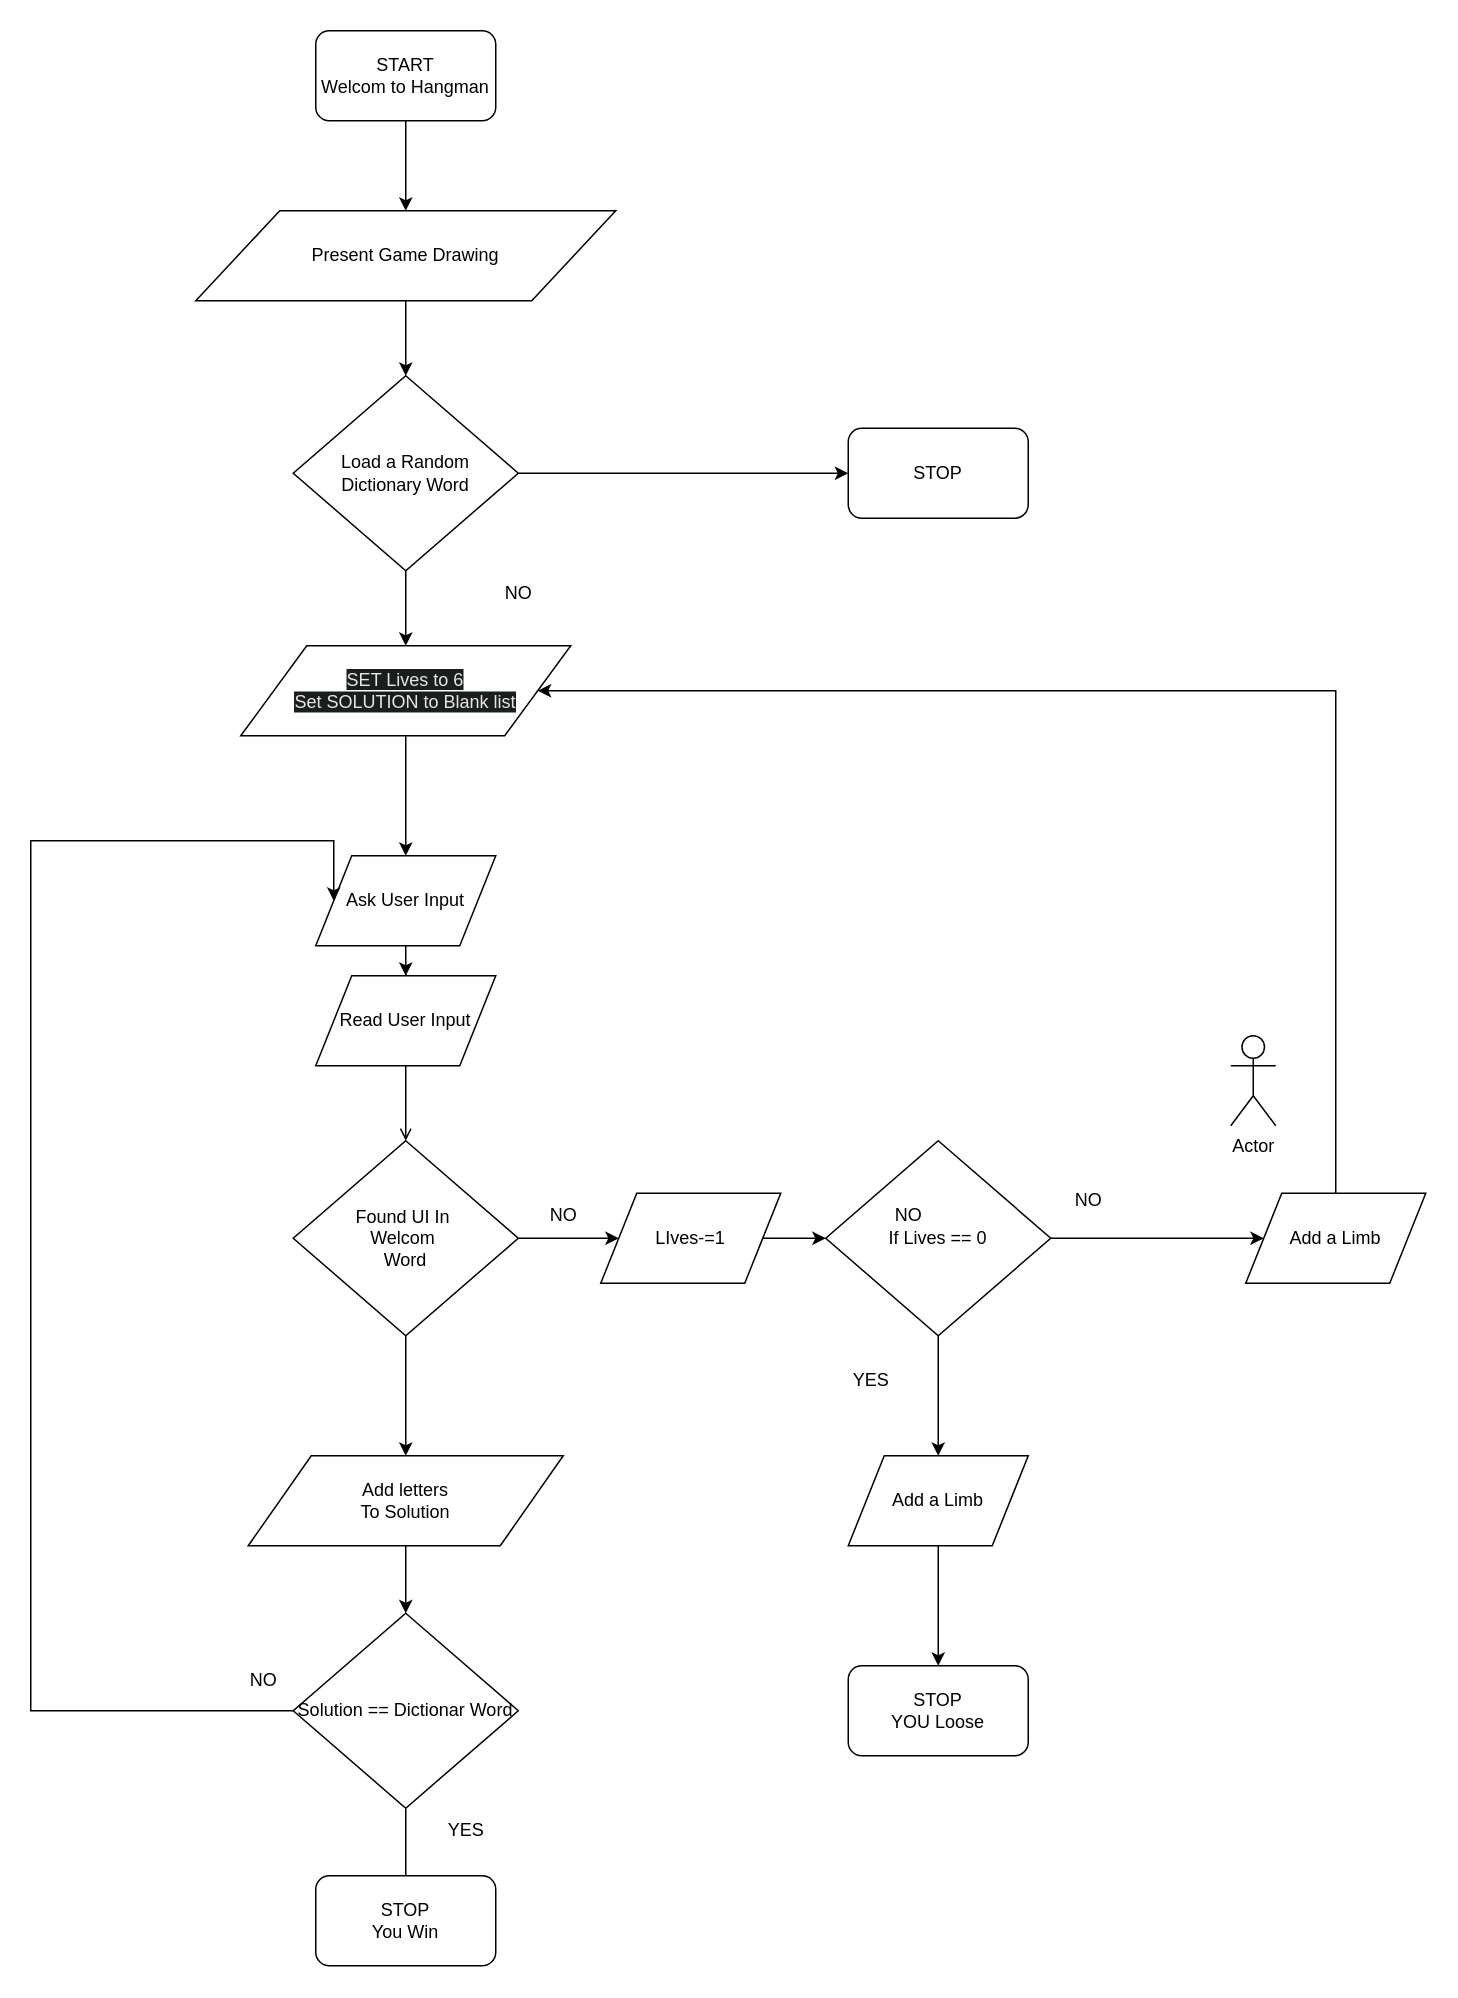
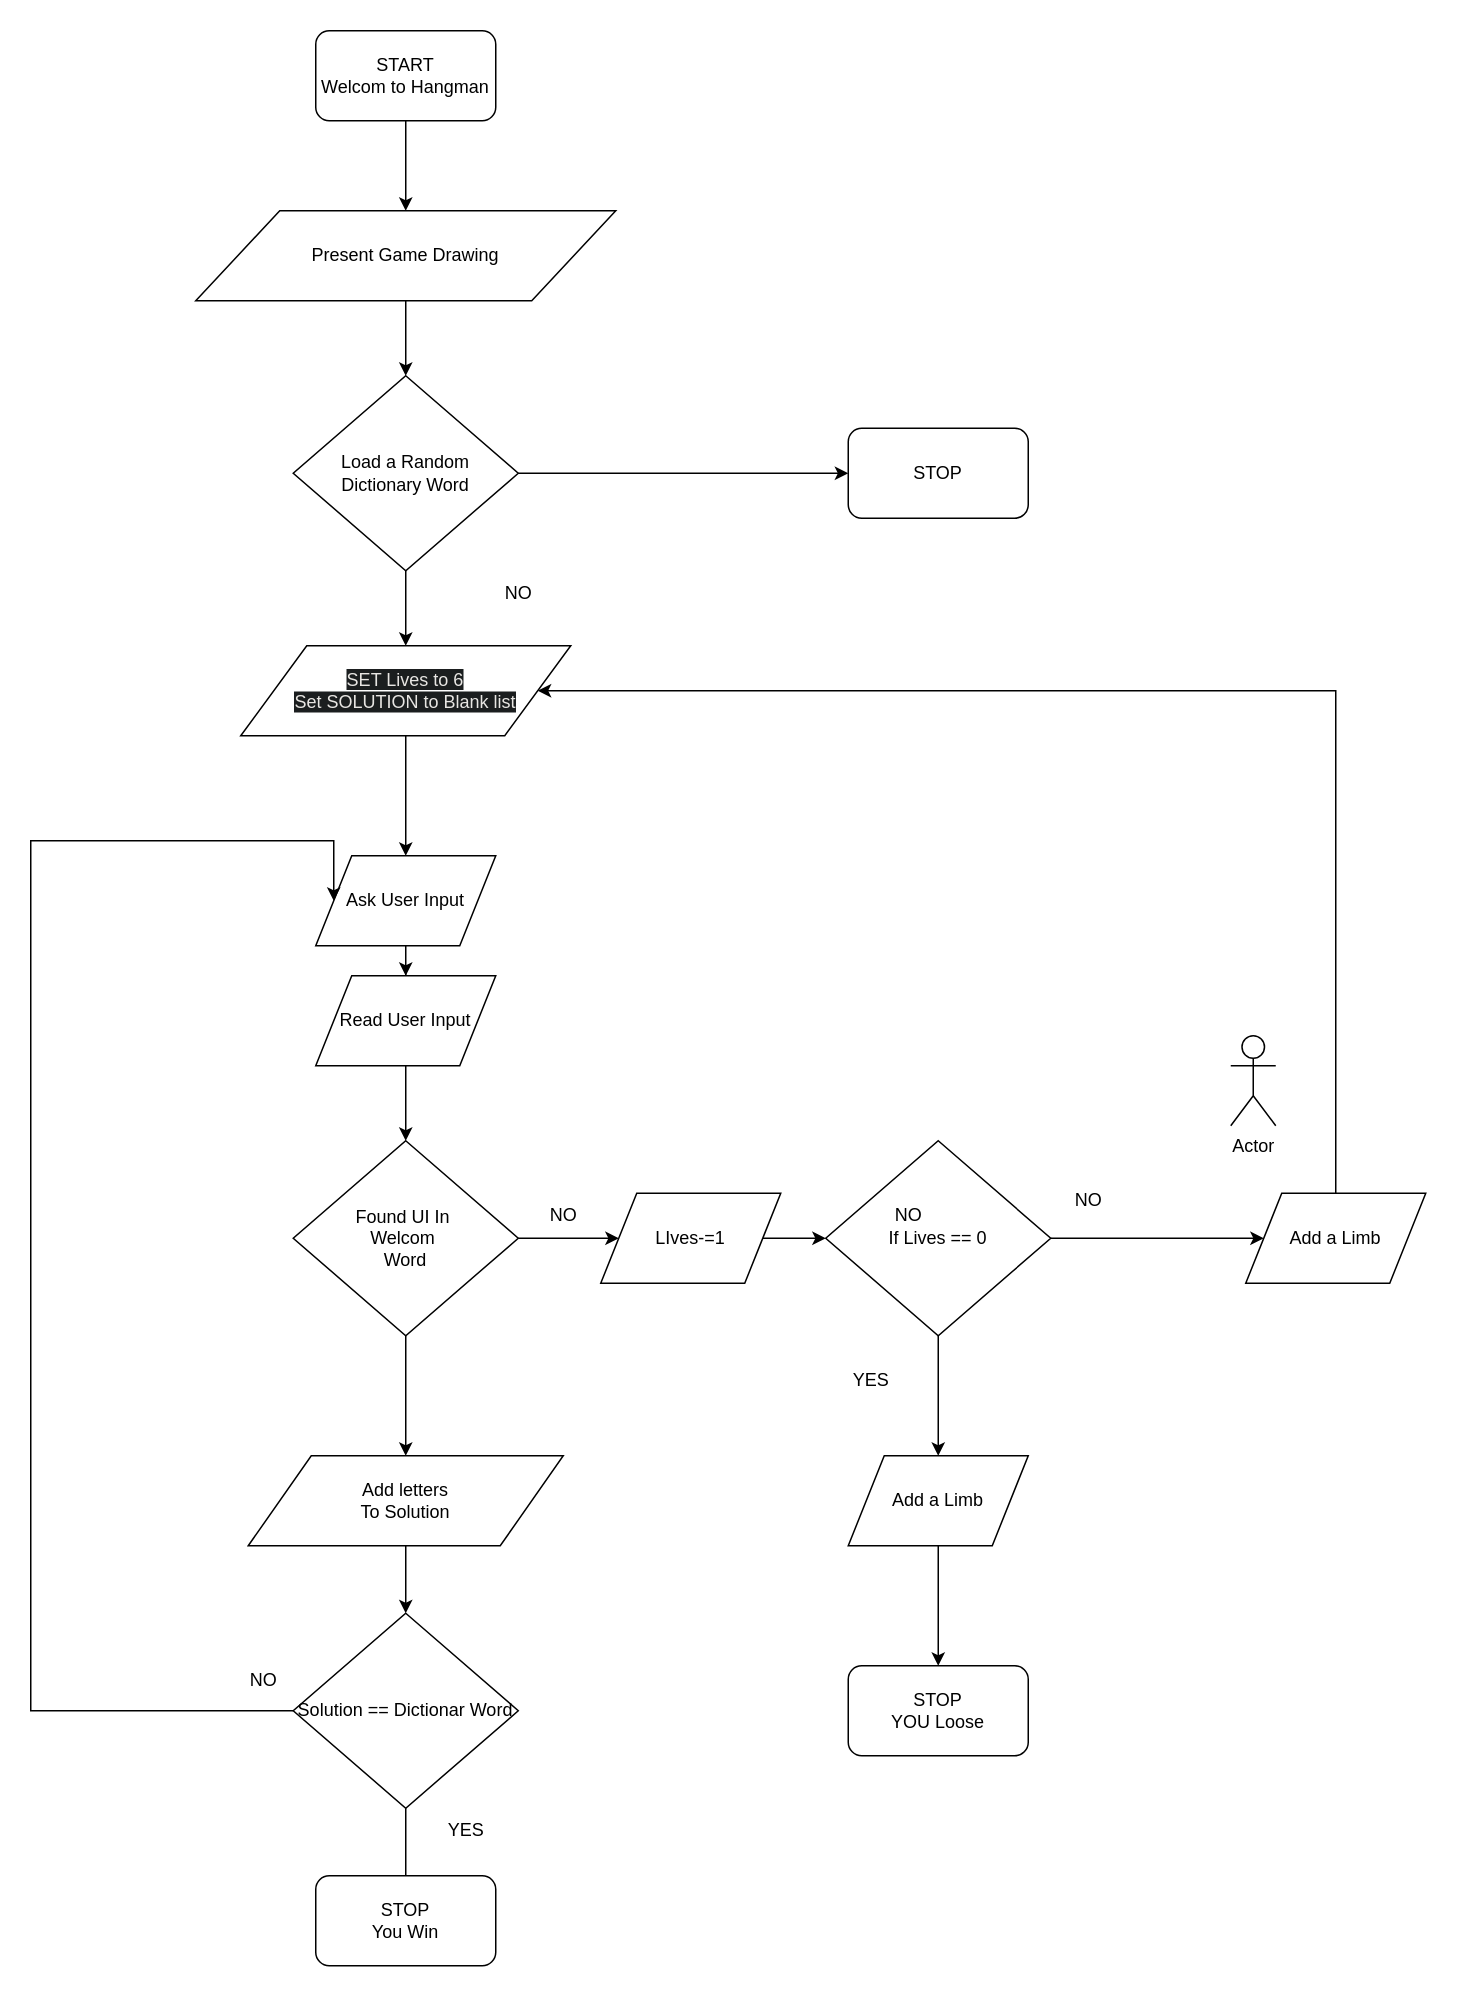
edge "Read User Input" -> "Found UI In Welcom Word": arrowhead open -> classic
